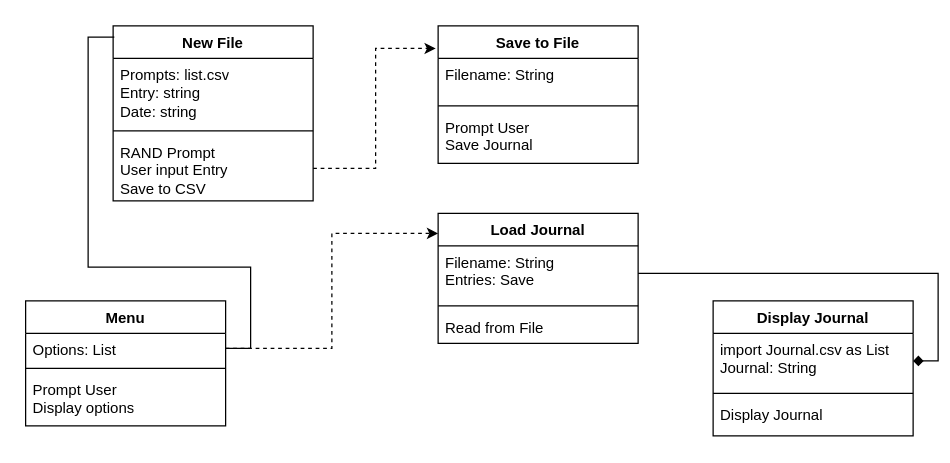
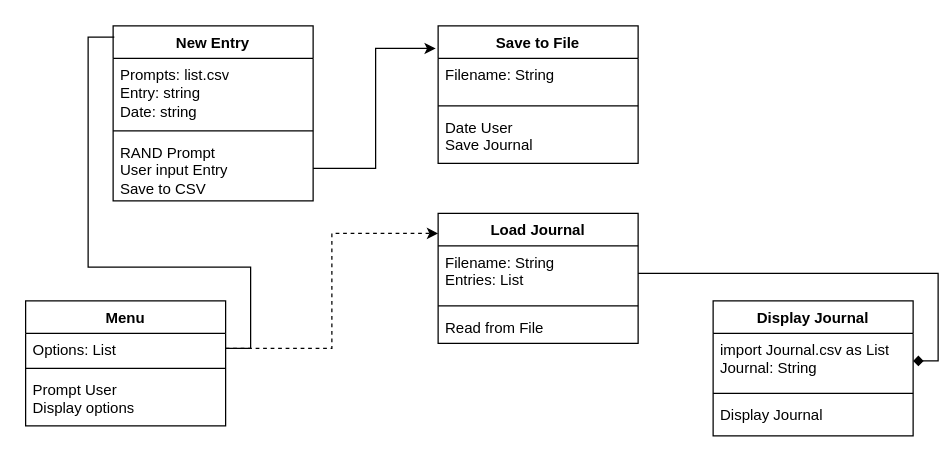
node "New File": label "New File" -> "New Entry"
edge "RAND Prompt User input Entry Save to CSV" -> "Save to File": style dashed -> solid
node "Prompt User Save Journal": label "Prompt User Save Journal" -> "Date User Save Journal"
node "Filename: String Entries: Save": label "Filename: String Entries: Save" -> "Filename: String Entries: List"
